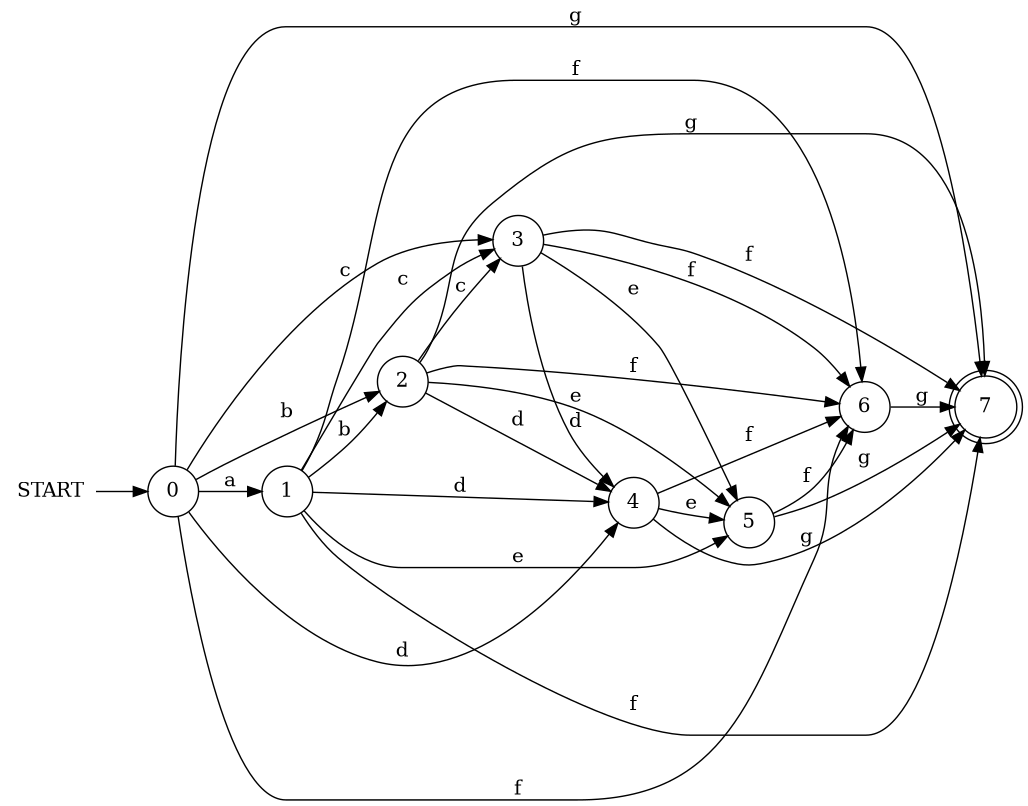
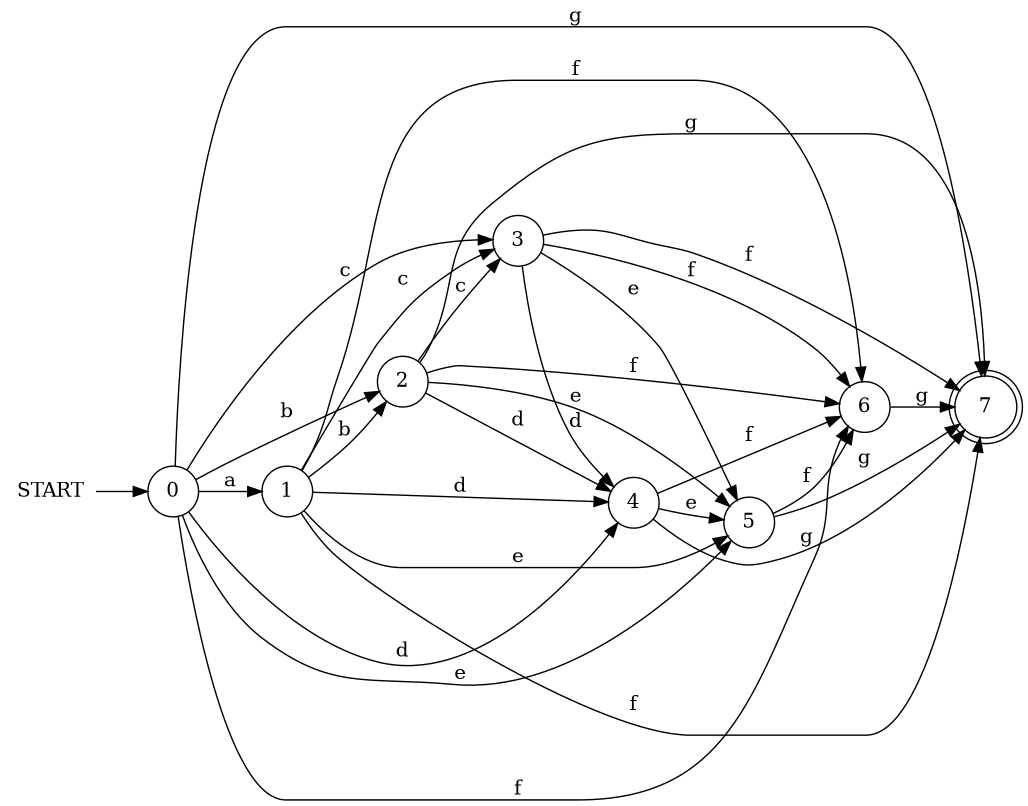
edge "0" -> "5": added, label "e"
